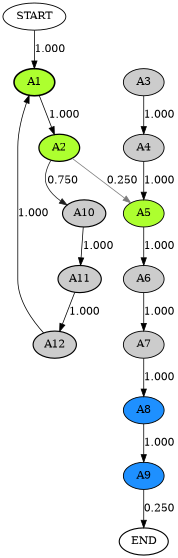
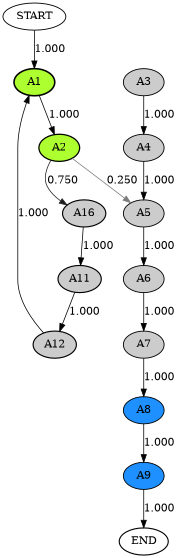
node "A10": label "A10" -> "A16"
node "A5": fillcolor #adff2f -> #cccccc
edge "A9" -> "END": label "0.250" -> "1.000"
